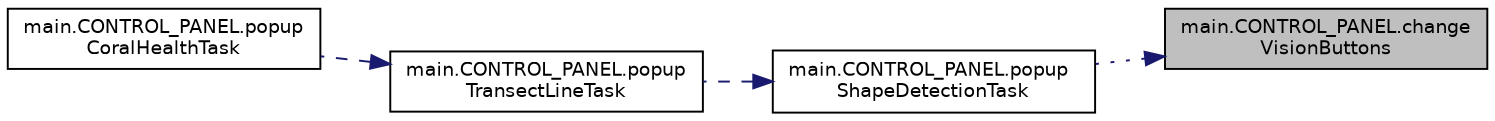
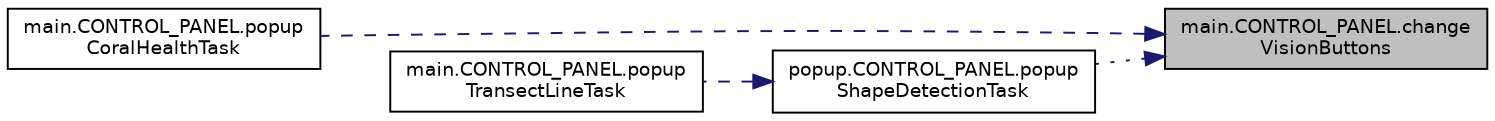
edge "main.CONTROL_PANEL.popup CoralHealthTask" -> "main.CONTROL_PANEL.popup TransectLineTask": now "main.CONTROL_PANEL.popup CoralHealthTask" -> "main.CONTROL_PANEL.change VisionButtons"
node "main.CONTROL_PANEL.popup ShapeDetectionTask": label "main.CONTROL_PANEL.popup ShapeDetectionTask" -> "popup.CONTROL_PANEL.popup ShapeDetectionTask"
